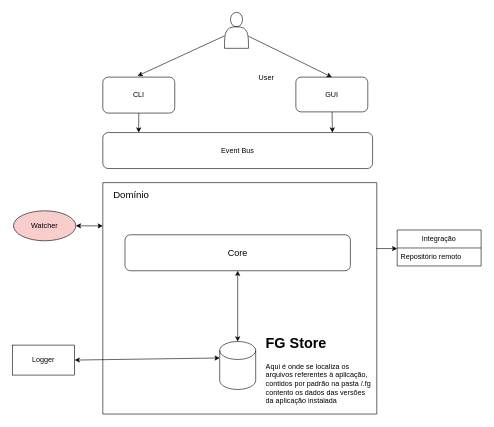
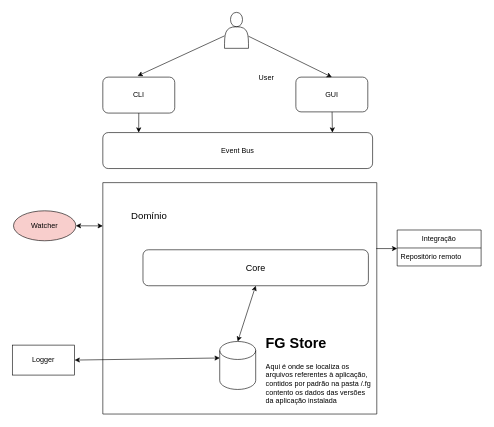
node "Domínio": moved (131, 194) -> (149, 215)
node "Core": moved (238, 253) -> (256, 268)
